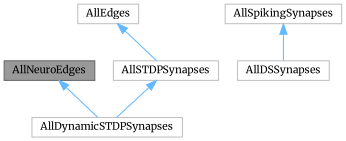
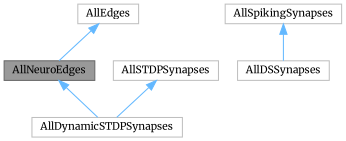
edge "AllSTDPSynapses" -> "AllEdges": now "AllNeuroEdges" -> "AllEdges"
